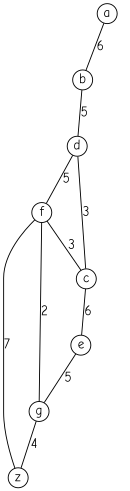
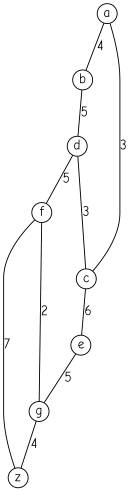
edge "a" -- "b": label "6" -> "4"
edge "f" -- "c": now "a" -- "c"
